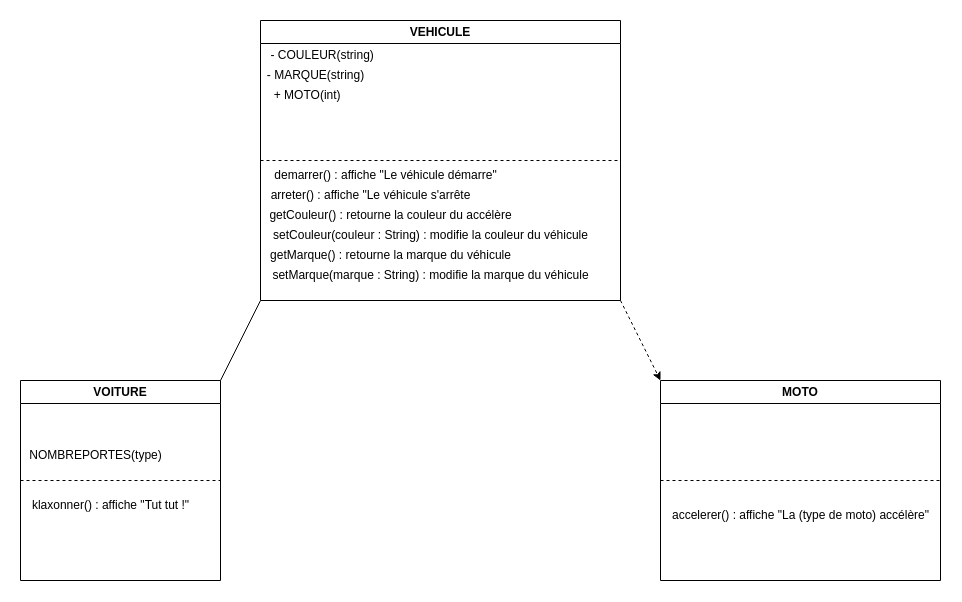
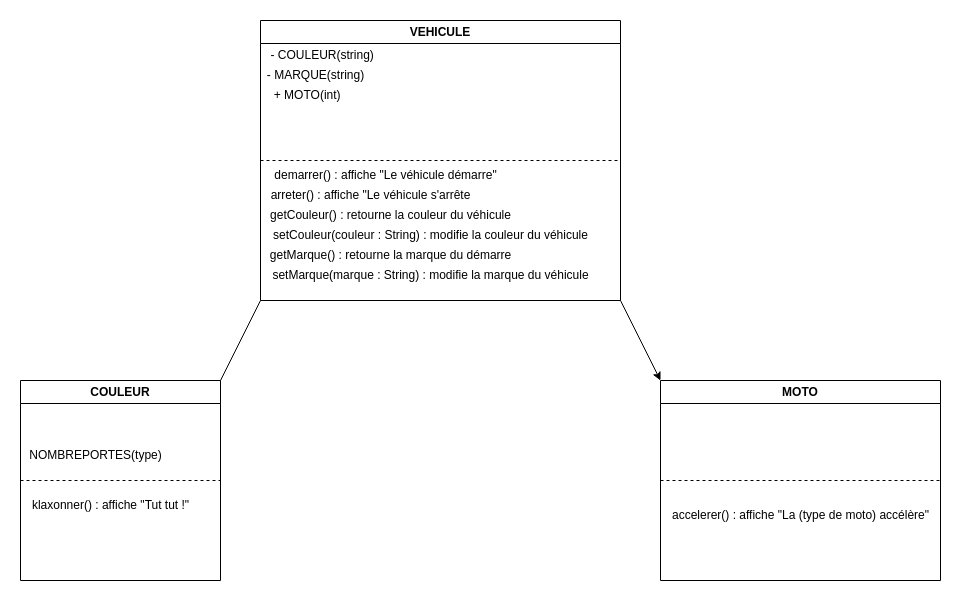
node "getCouleur() : retourne la couleur du accélère": label "getCouleur() : retourne la couleur du accélère" -> "getCouleur() : retourne la couleur du véhicule"
node "getMarque() : retourne la marque du véhicule": label "getMarque() : retourne la marque du véhicule" -> "getMarque() : retourne la marque du démarre"
edge "VEHICULE" -> "MOTO": style dashed -> solid
node "VOITURE": label "VOITURE" -> "COULEUR"
